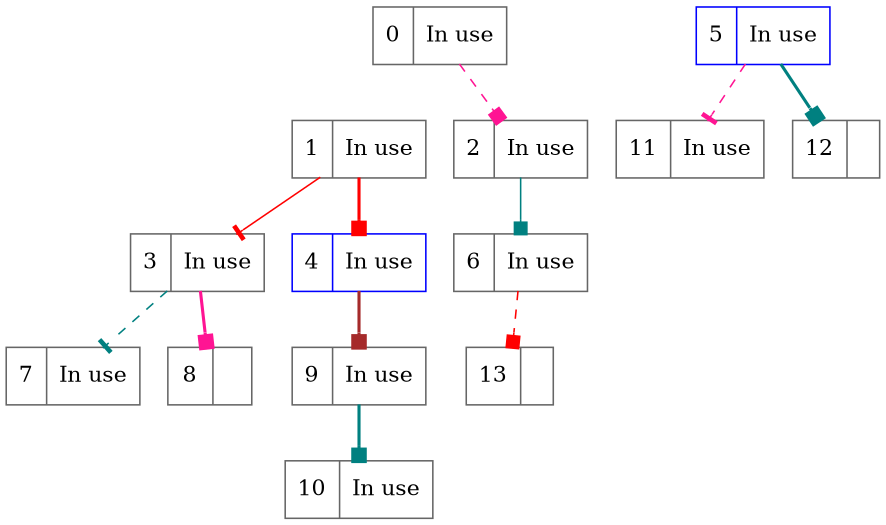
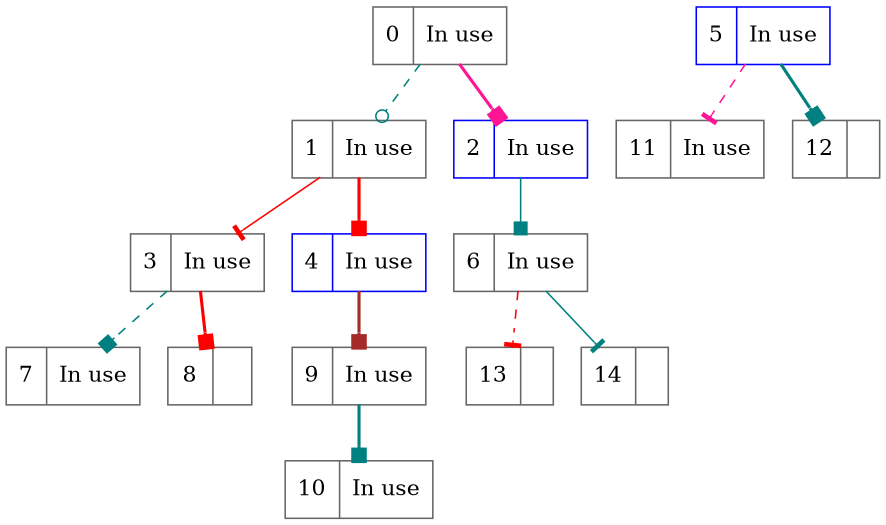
edge "0" -> "2": style dashed -> bold
edge "0" -> "1": added
node "2": color gray40 -> blue
edge "3" -> "8": color deeppink -> red
edge "6" -> "13": arrowhead box -> tee
edge "3" -> "7": arrowhead tee -> box
node "14": added
